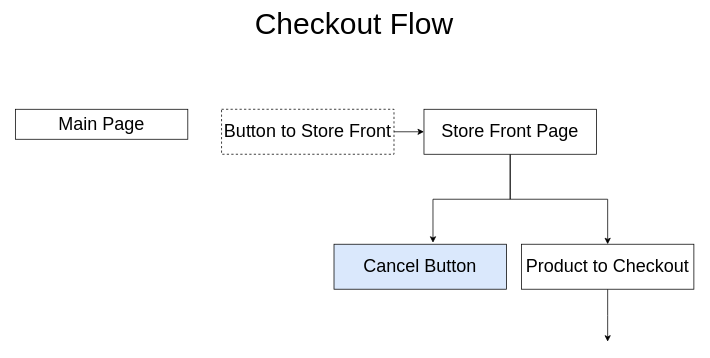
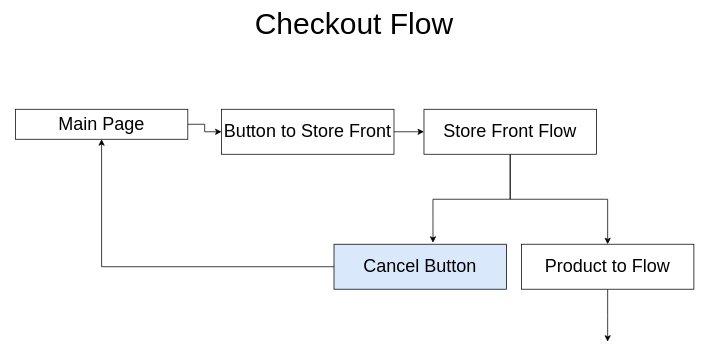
edge "Main Page" -> "Button to Store Front": added
node "Button to Store Front": style dashed -> solid
node "Store Front Page": label "Store Front Page" -> "Store Front Flow"
edge "Cancel Button" -> "Main Page": added
node "Product to Checkout": label "Product to Checkout" -> "Product to Flow"
